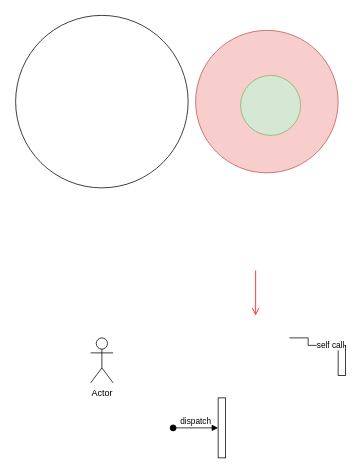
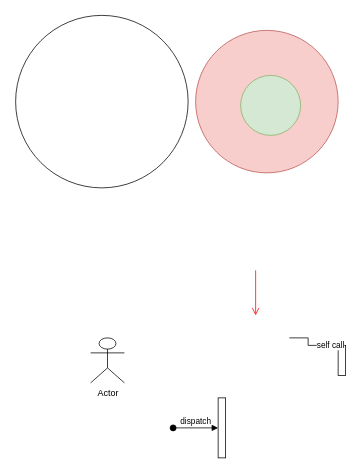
node "Actor": size 23x45 -> 34x45
